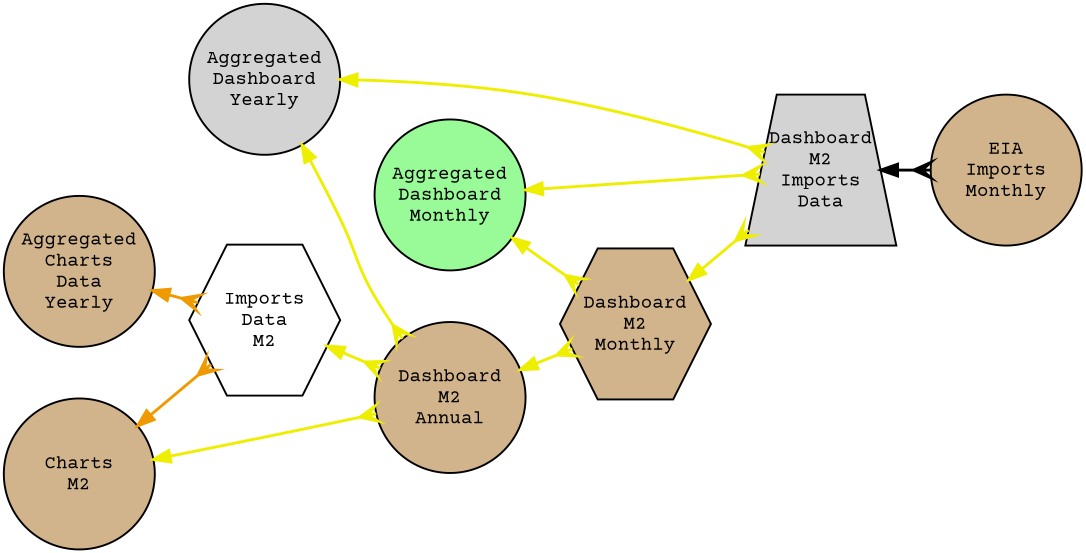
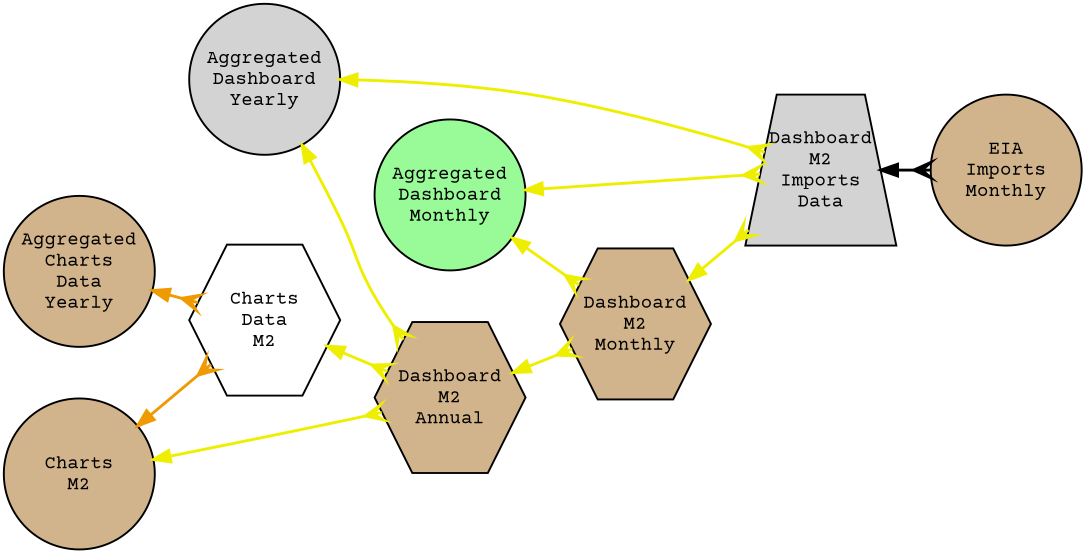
node "Imports Data M2": label "Imports Data M2" -> "Charts Data M2"
node "Dashboard M2 Annual": shape circle -> hexagon
